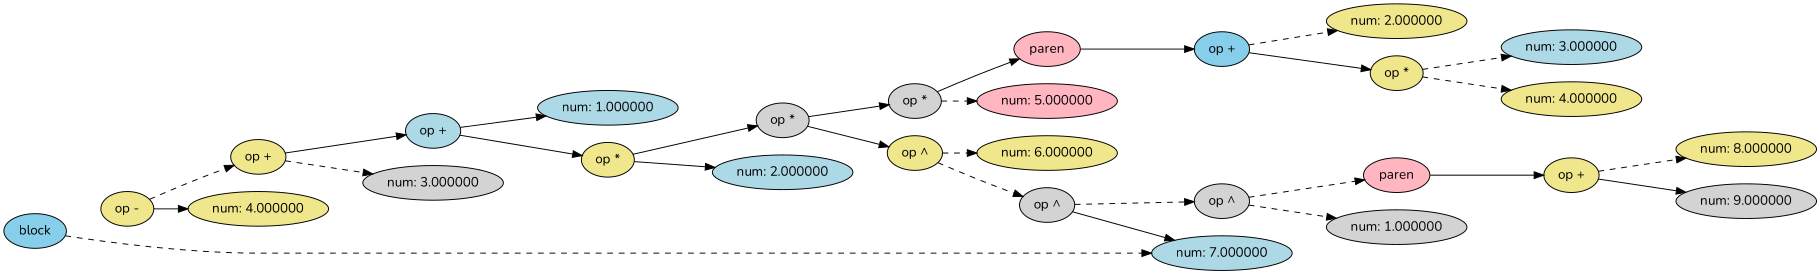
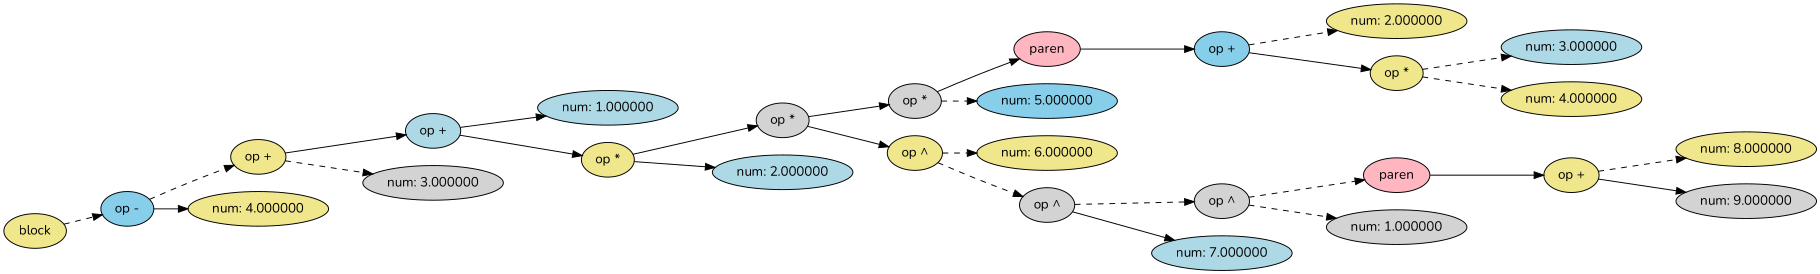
node "num: 5.000000": fillcolor lightpink -> skyblue
node "op -": fillcolor khaki -> skyblue
node "block": fillcolor skyblue -> khaki
edge "block" -> "num: 7.000000": now "block" -> "op -"
